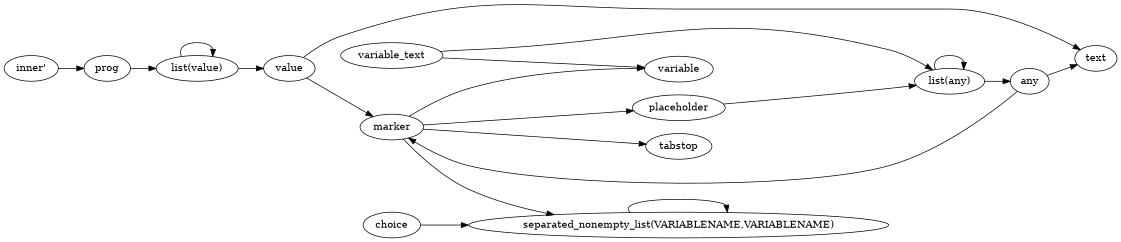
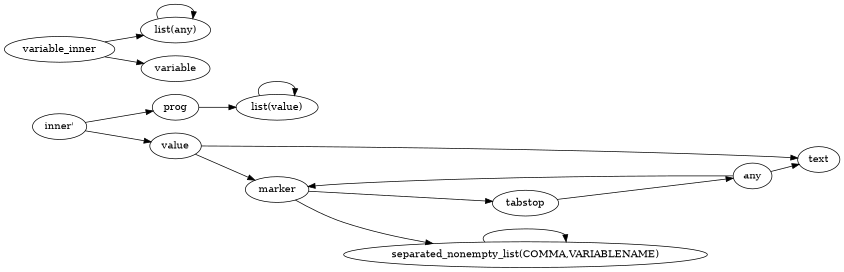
node "variable_text": label "variable_text" -> "variable_inner"
edge "list(value)" -> "value": now "inner'" -> "value"
edge "marker" -> "variable": removed
edge "list(any)" -> "any": now "tabstop" -> "any"
node "placeholder": removed
node "choice": removed
node "separated_nonempty_list(VARIABLENAME,VARIABLENAME)": label "separated_nonempty_list(VARIABLENAME,VARIABLENAME)" -> "separated_nonempty_list(COMMA,VARIABLENAME)"
